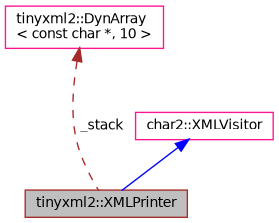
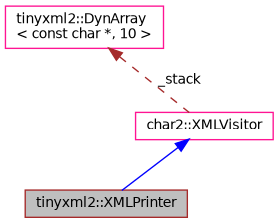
edge "tinyxml2::XMLPrinter" -> "tinyxml2::DynArray < const char *, 10 >": now "char2::XMLVisitor" -> "tinyxml2::DynArray < const char *, 10 >"
